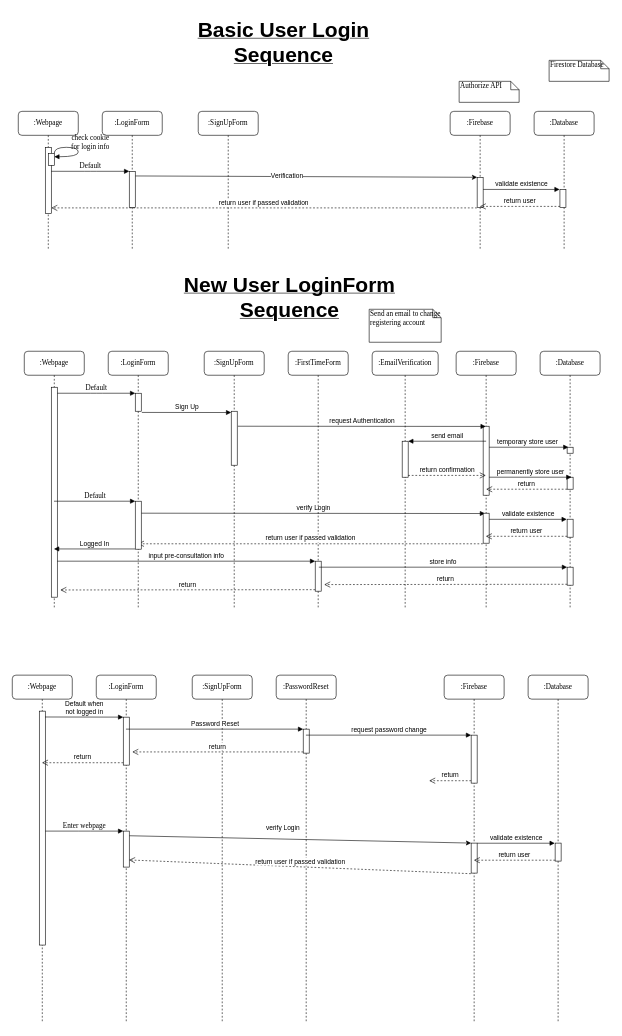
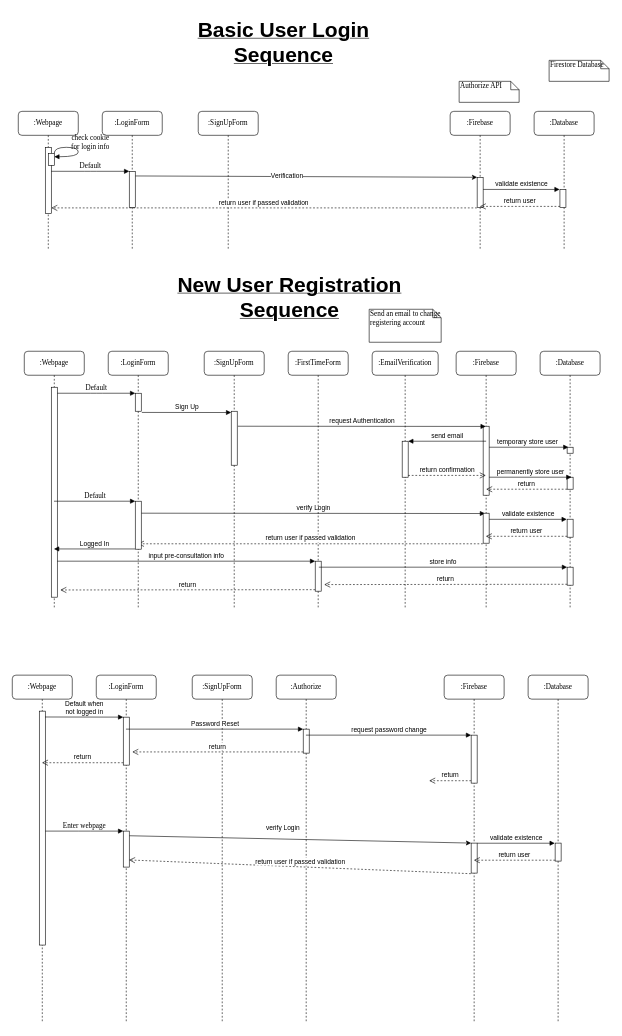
node "New User LoginForm Sequence": label "New User LoginForm Sequence" -> "New User Registration Sequence"
node ":PasswordReset": label ":PasswordReset" -> ":Authorize"
